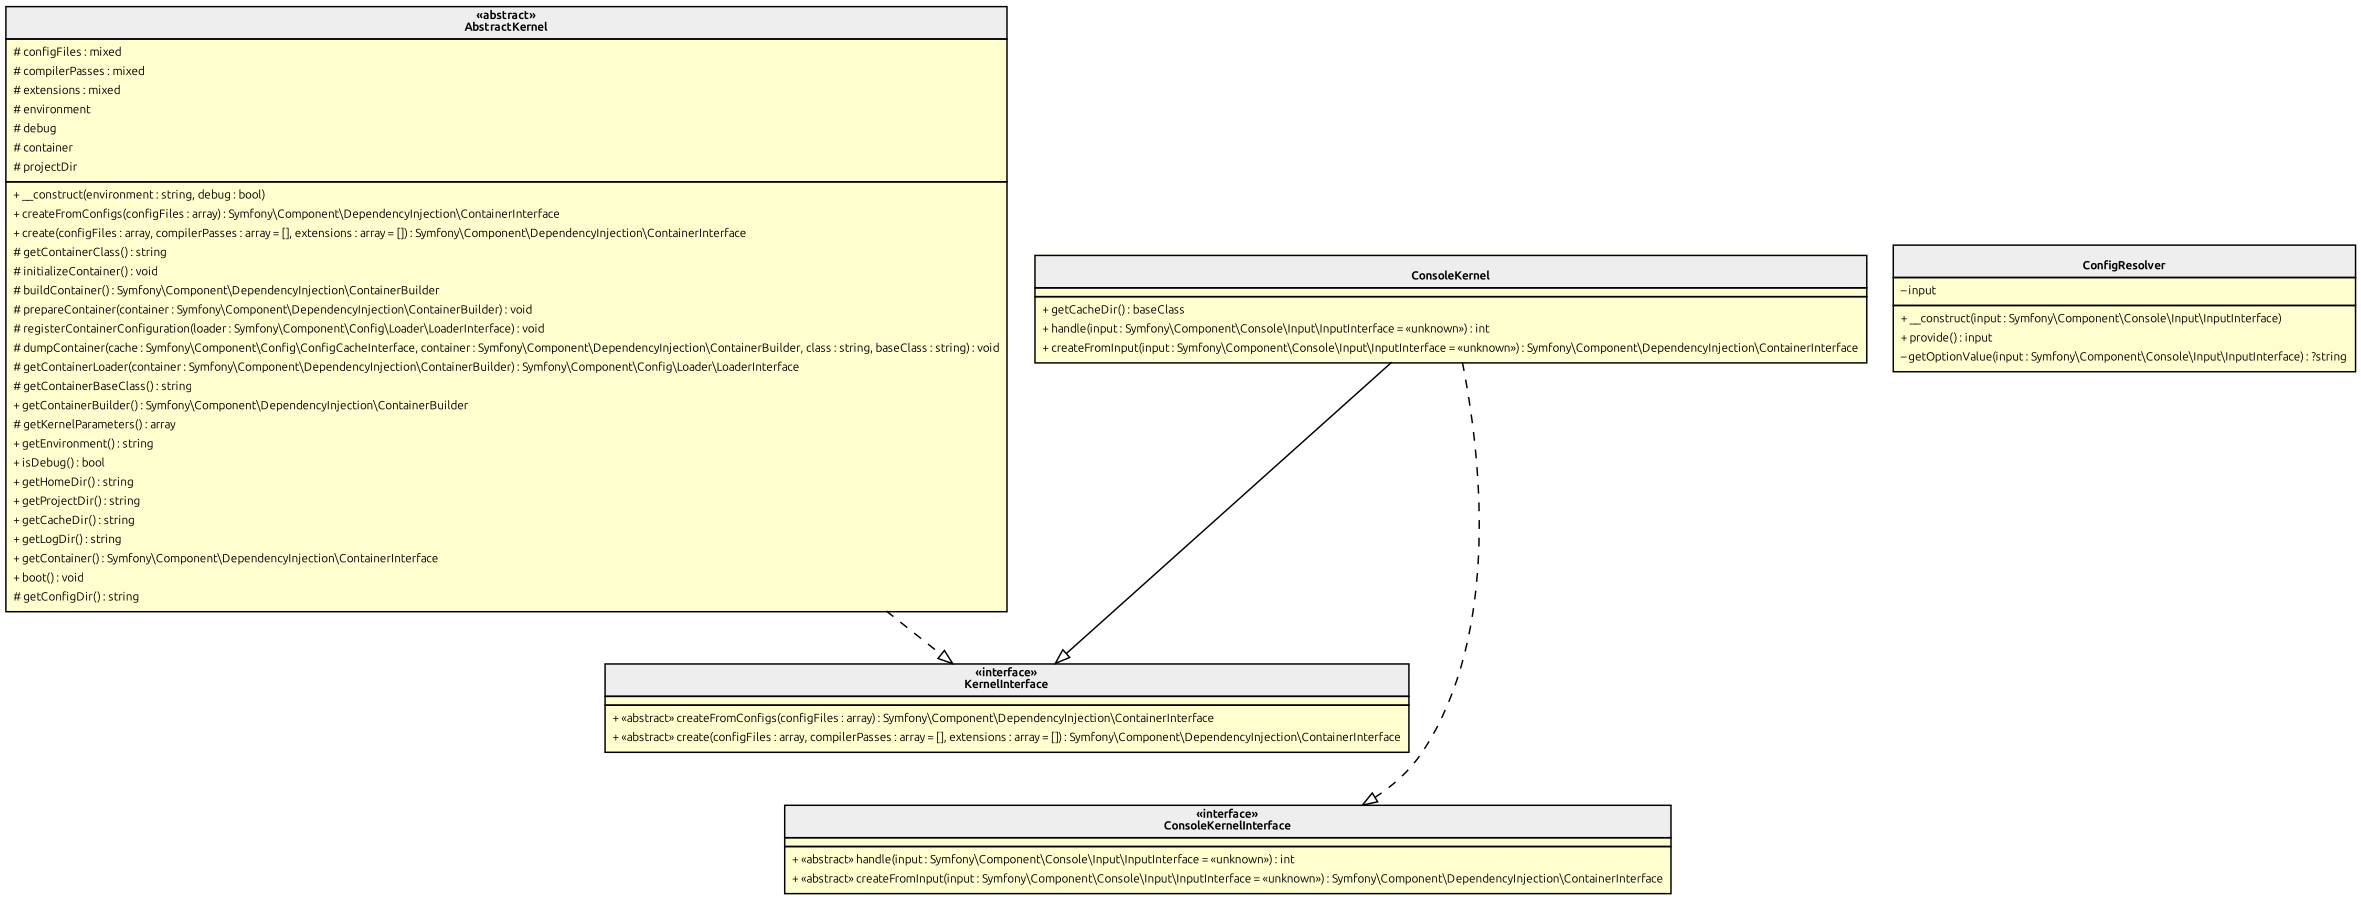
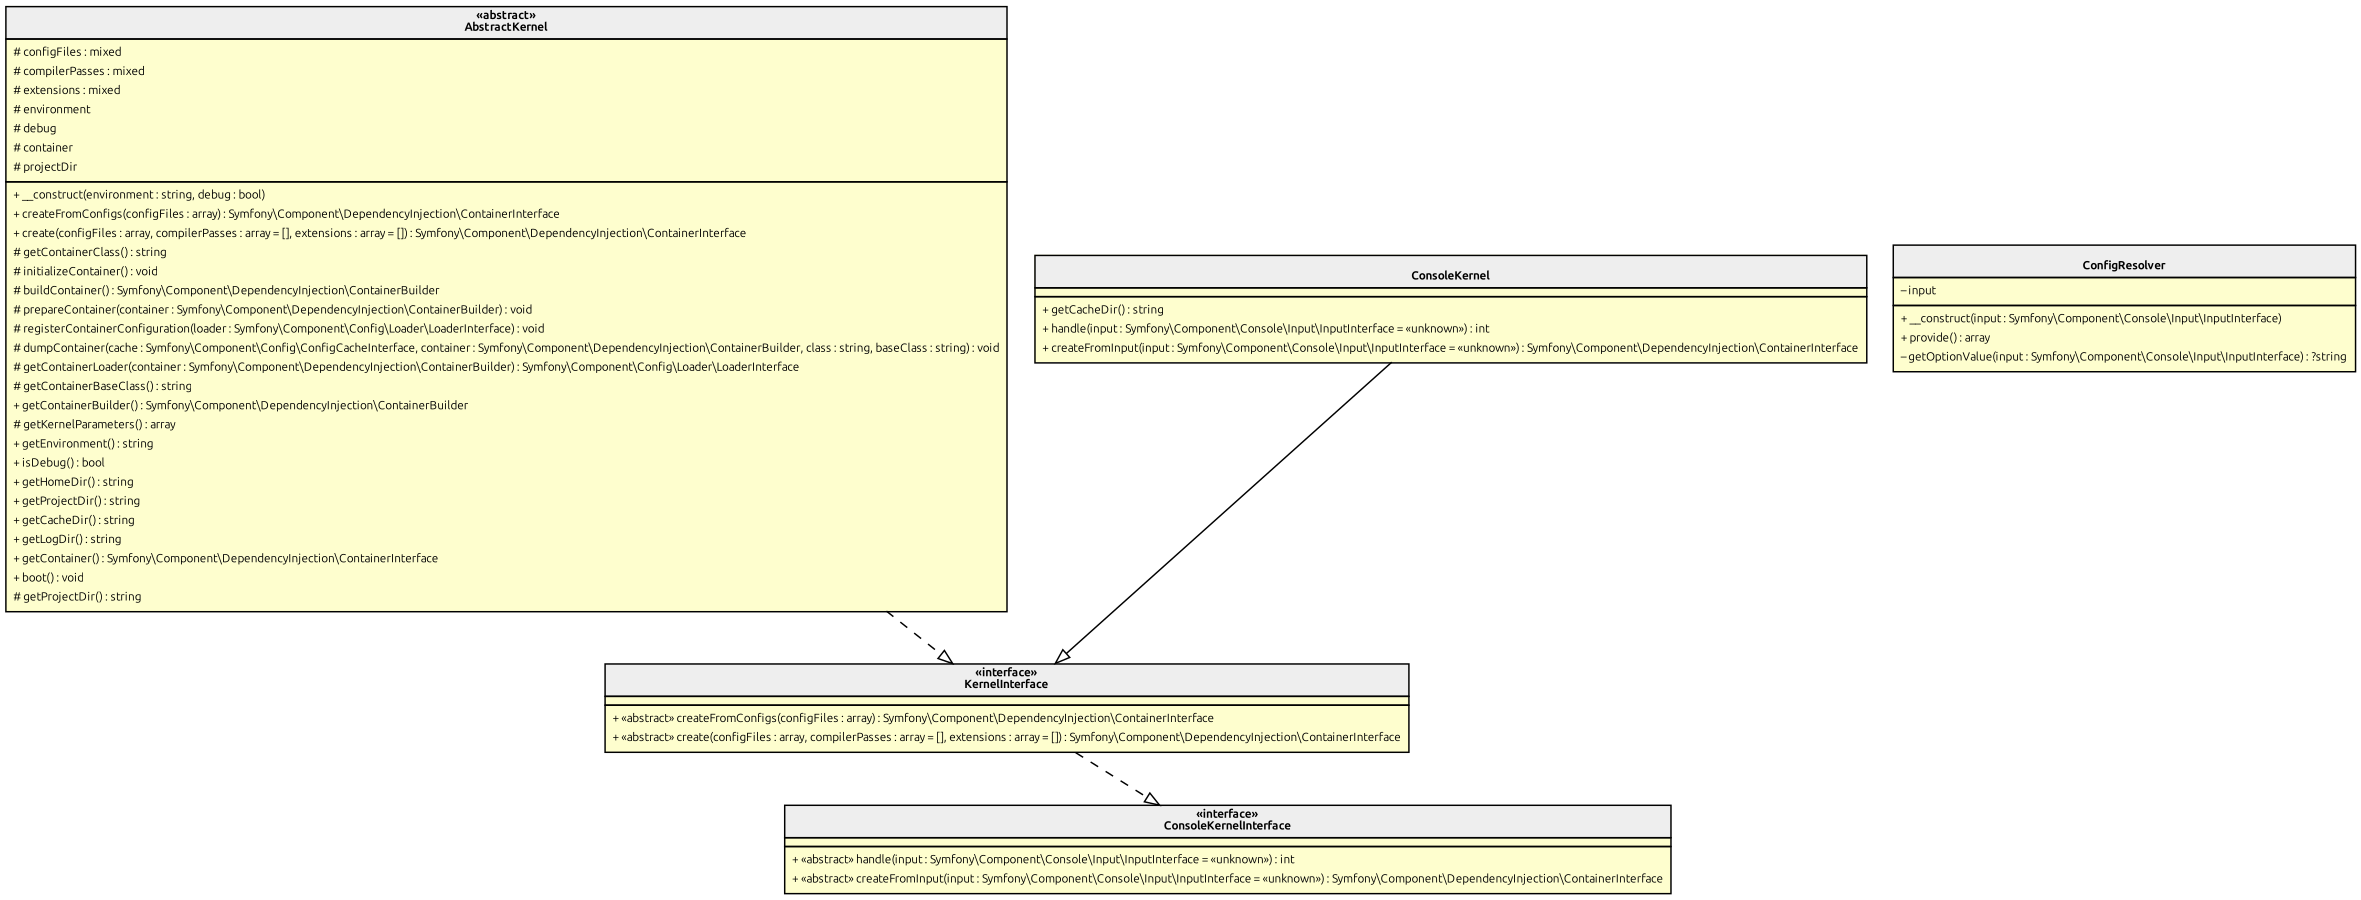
node "ConsoleKernel": text "+ getCacheDir() : baseClass" -> "+ getCacheDir() : string"
node "ConfigResolver": text "+ provide() : input" -> "+ provide() : array"
edge "ConsoleKernel" -> "ConsoleKernelInterface": now "KernelInterface" -> "ConsoleKernelInterface"
node "AbstractKernel": text "# getConfigDir() : string" -> "# getProjectDir() : string"
